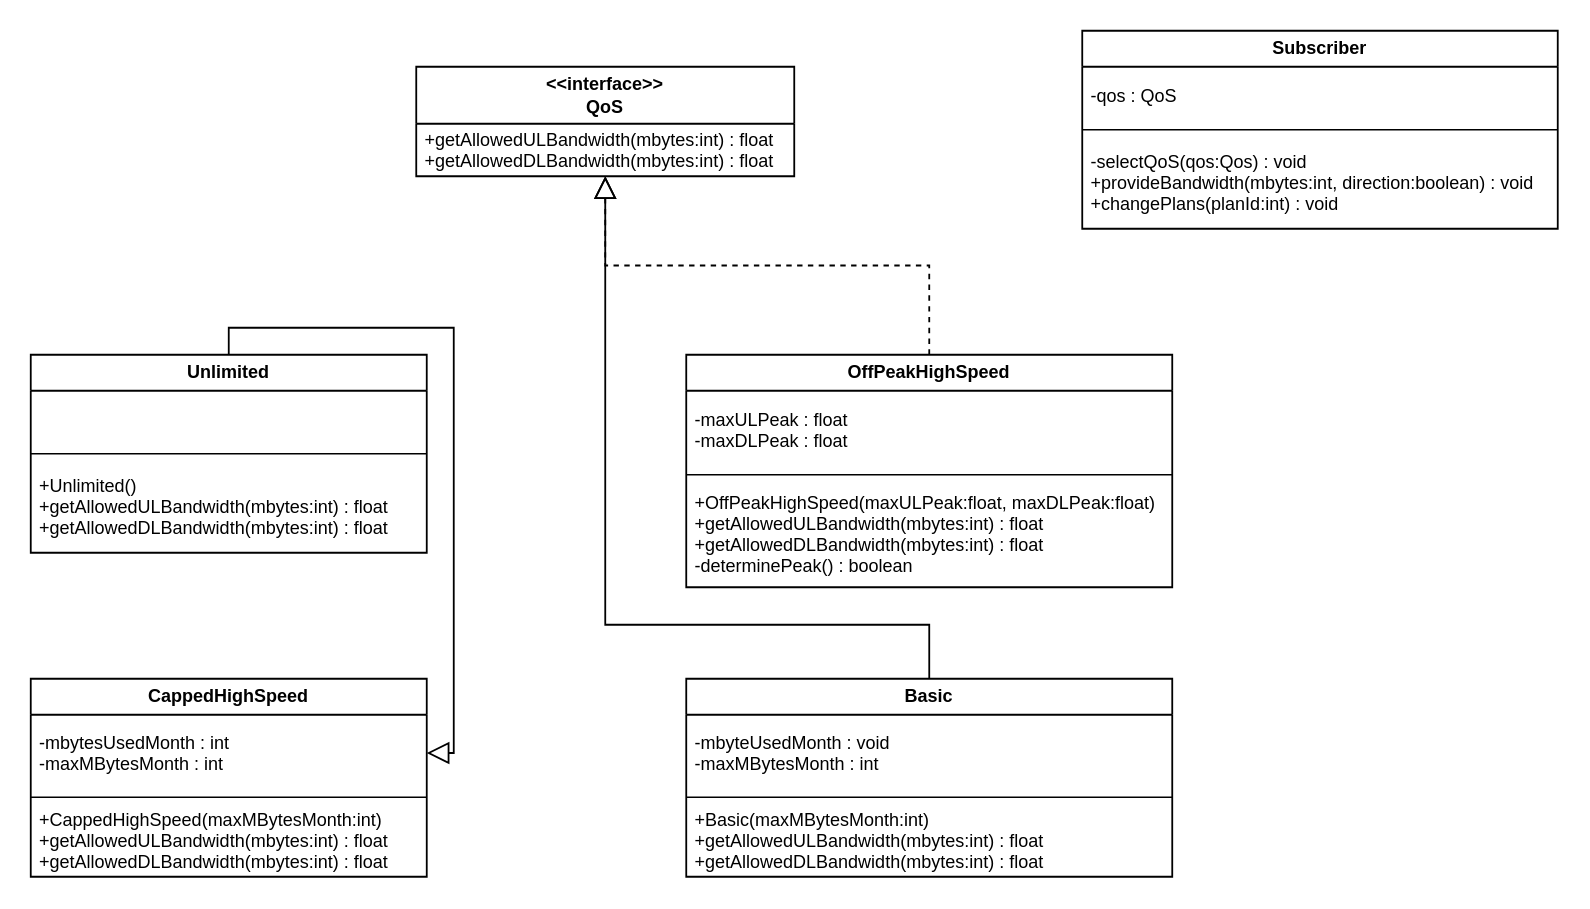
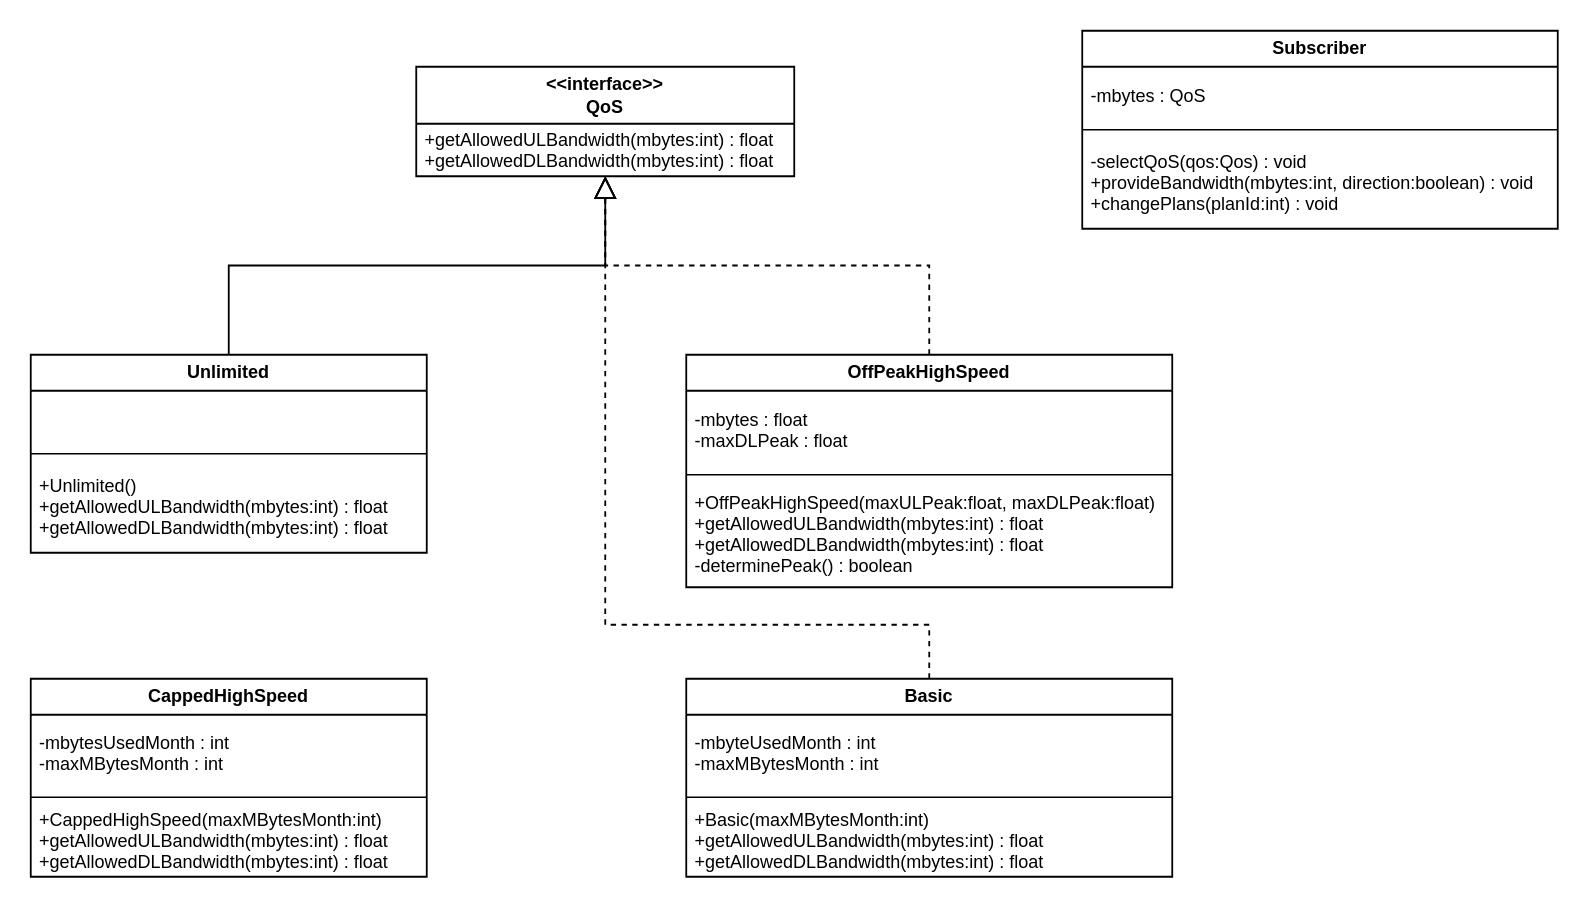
node "-qos : QoS": label "-qos : QoS" -> "-mbytes : QoS"
node "-maxULPeak : float -maxDLPeak : float": label "-maxULPeak : float -maxDLPeak : float" -> "-mbytes : float -maxDLPeak : float"
edge "Unlimited" -> "-mbytesUsedMonth : int -maxMBytesMonth : int": now "Unlimited" -> "<<interface>> QoS"
edge "Basic" -> "<<interface>> QoS": style solid -> dashed
node "-mbyteUsedMonth : void -maxMBytesMonth : int": label "-mbyteUsedMonth : void -maxMBytesMonth : int" -> "-mbyteUsedMonth : int -maxMBytesMonth : int"
